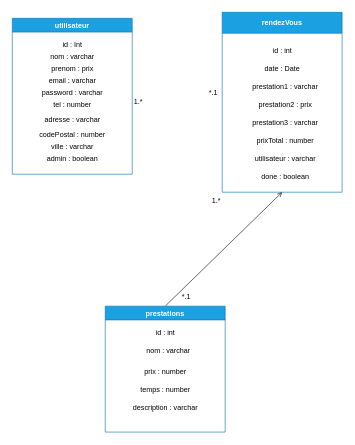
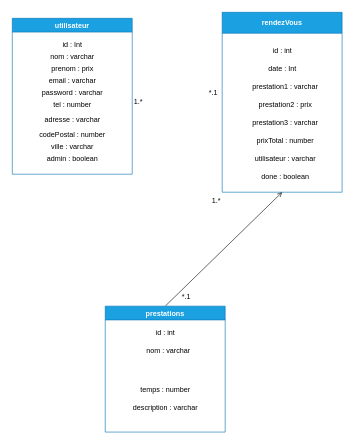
node "date : Date": label "date : Date" -> "date : Int"
node "prix : number": removed
